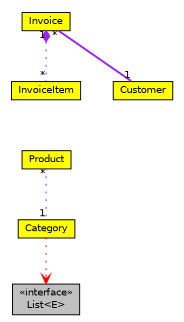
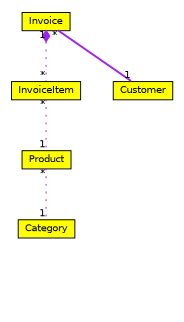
edge "InvoiceItem" -- "Product": added
node "List<E>": removed
